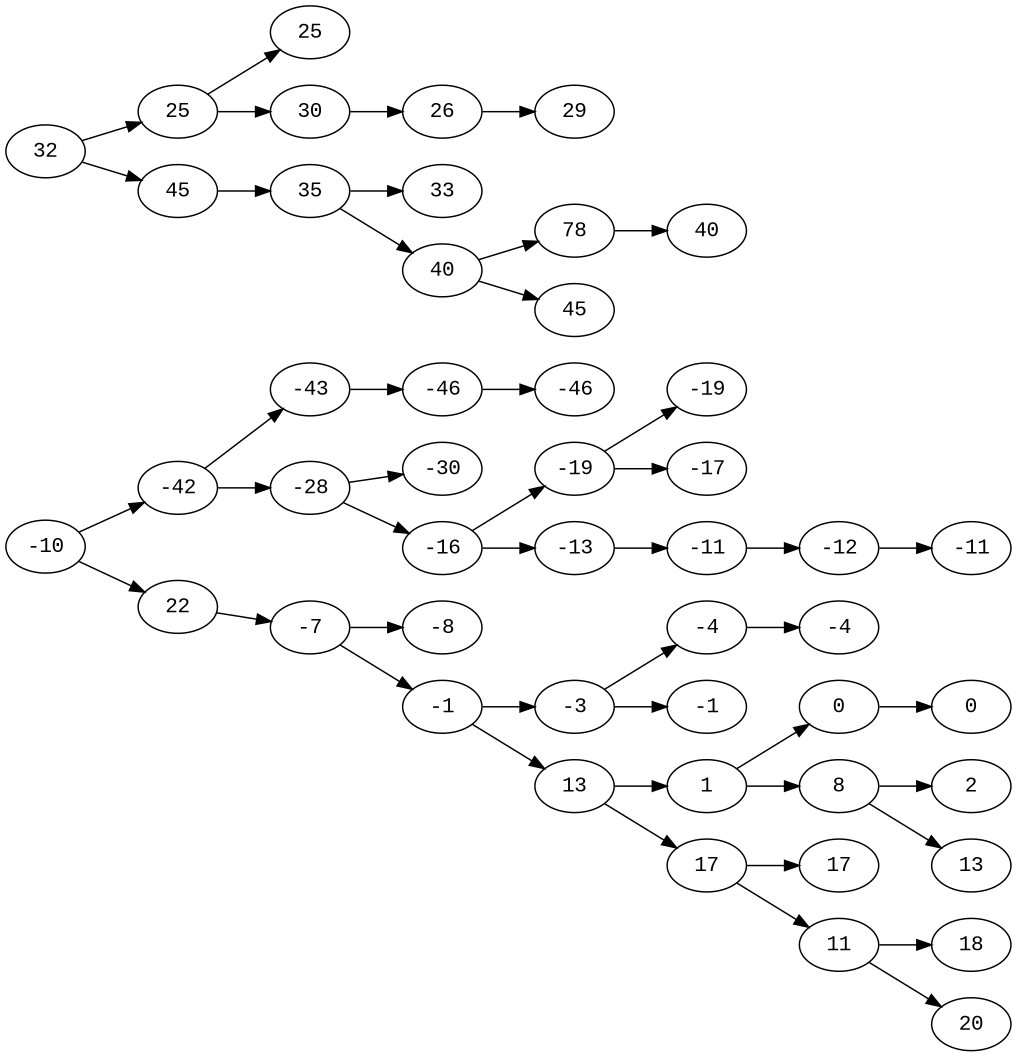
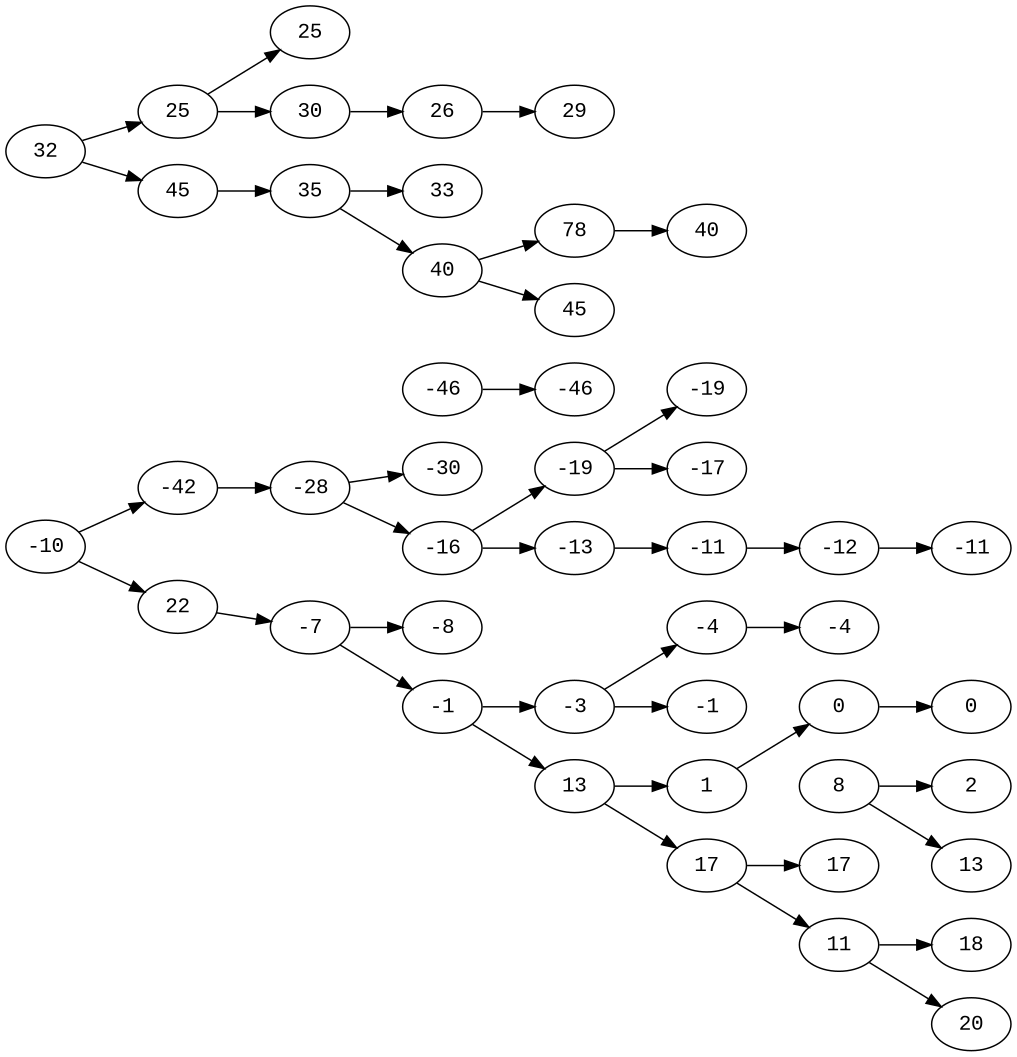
node "-43": removed
edge "1" -> "8": removed
